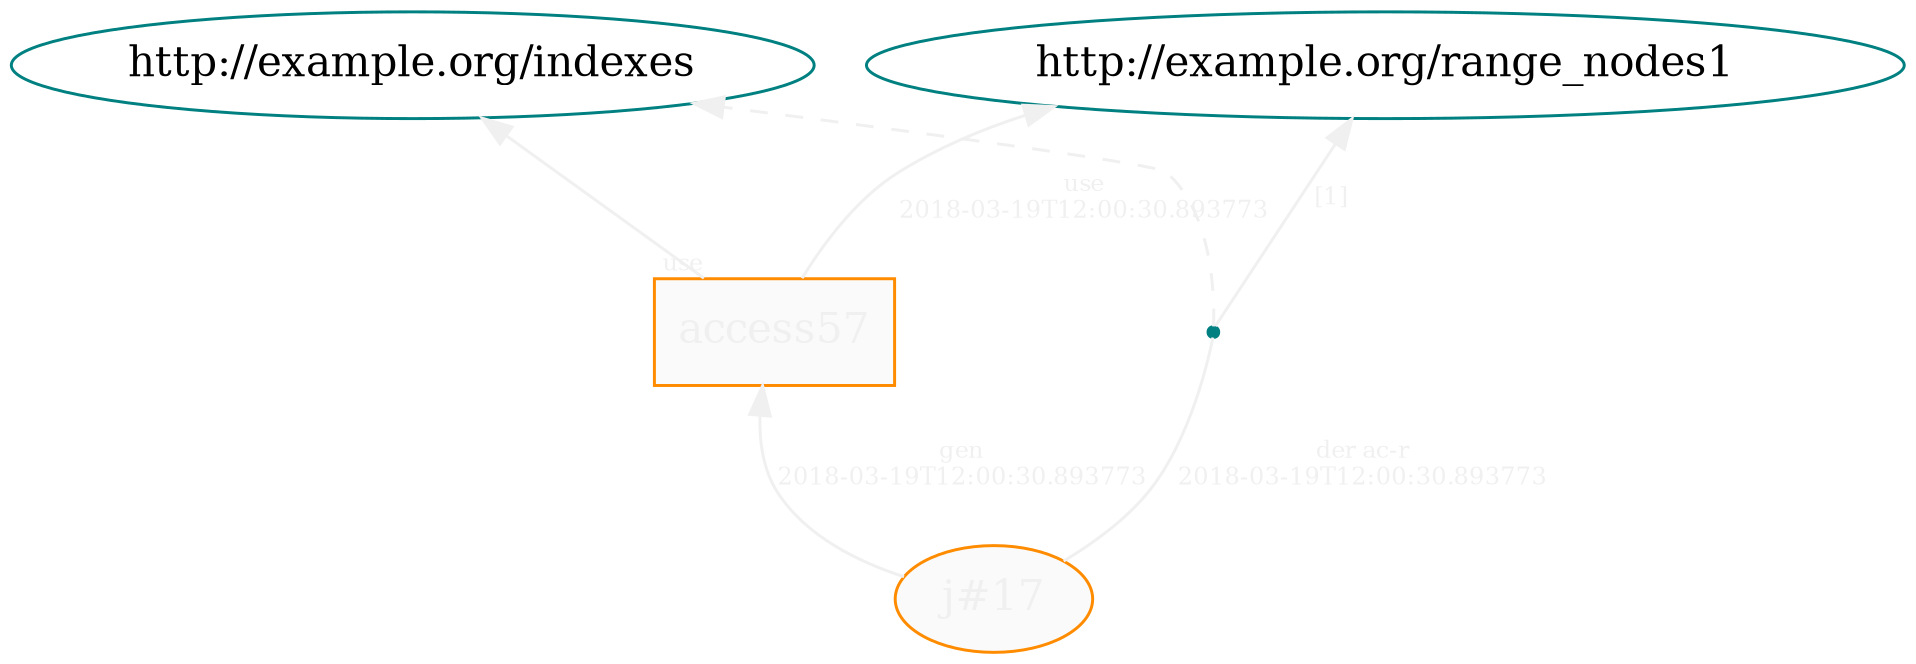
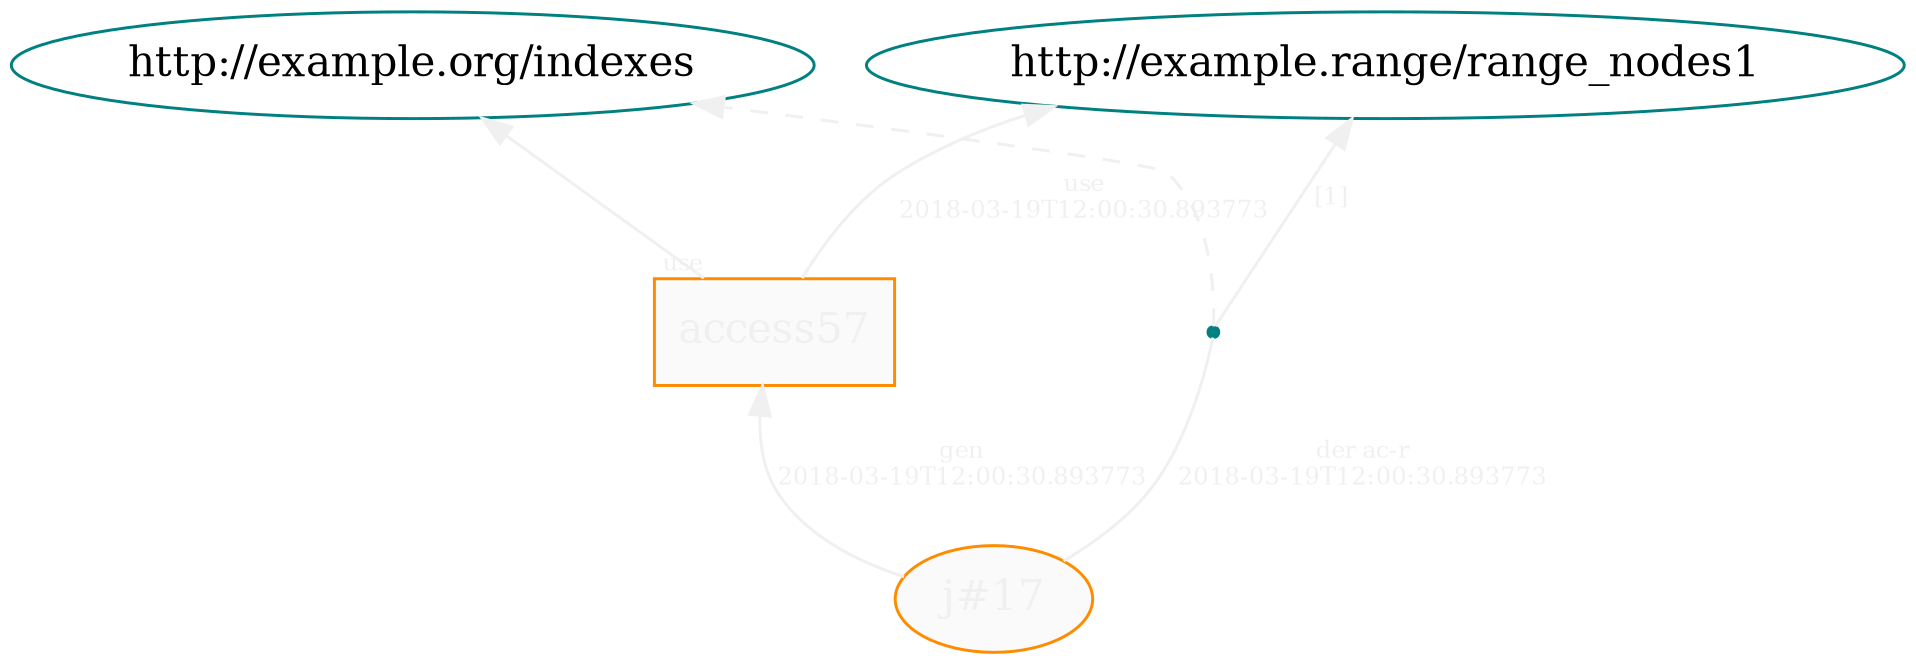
node "http://example.org/range_nodes1": label "http://example.org/range_nodes1" -> "http://example.range/range_nodes1"
